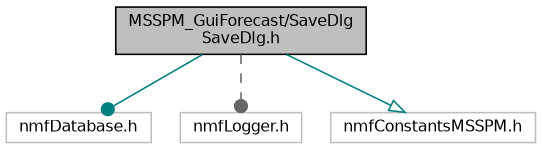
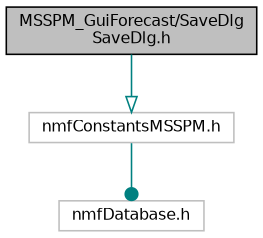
edge "MSSPM_GuiForecast/SaveDlg SaveDlg.h" -> "nmfDatabase.h": now "nmfConstantsMSSPM.h" -> "nmfDatabase.h"
node "nmfLogger.h": removed
